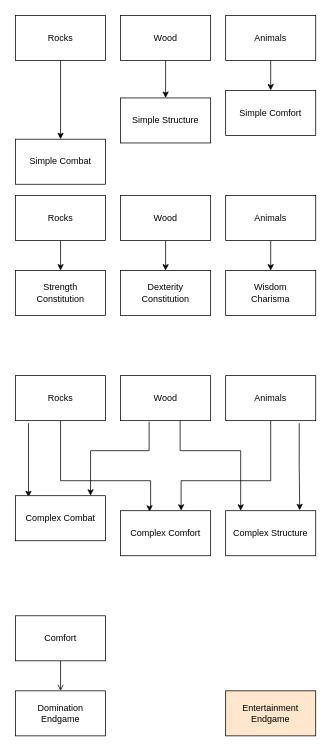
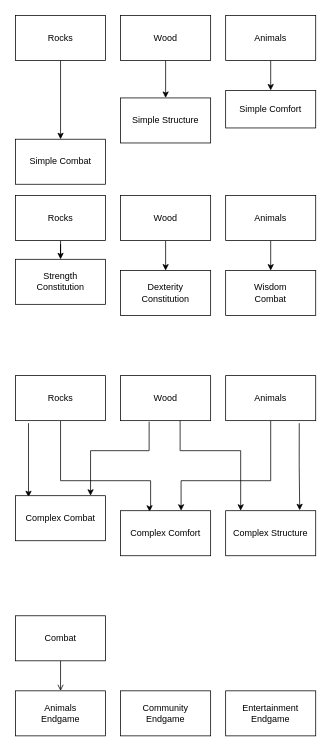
node "Simple Comfort": size 90x45 -> 90x38
node "Strength Constitution": moved (60, 293) -> (60, 282)
node "Wisdom Charisma": label "Wisdom Charisma" -> "Wisdom Combat"
node "Comfort": label "Comfort" -> "Combat"
node "Domination Endgame": label "Domination Endgame" -> "Animals Endgame"
node "Community Endgame": added
node "Entertainment Endgame": fillcolor #ffe6cc -> #ffffff
